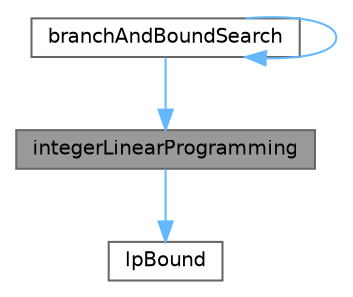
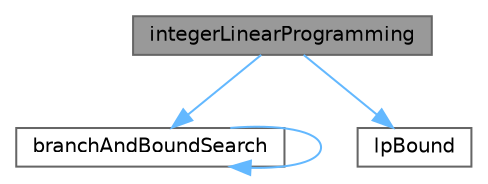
edge "branchAndBoundSearch" -> "integerLinearProgramming": reversed
